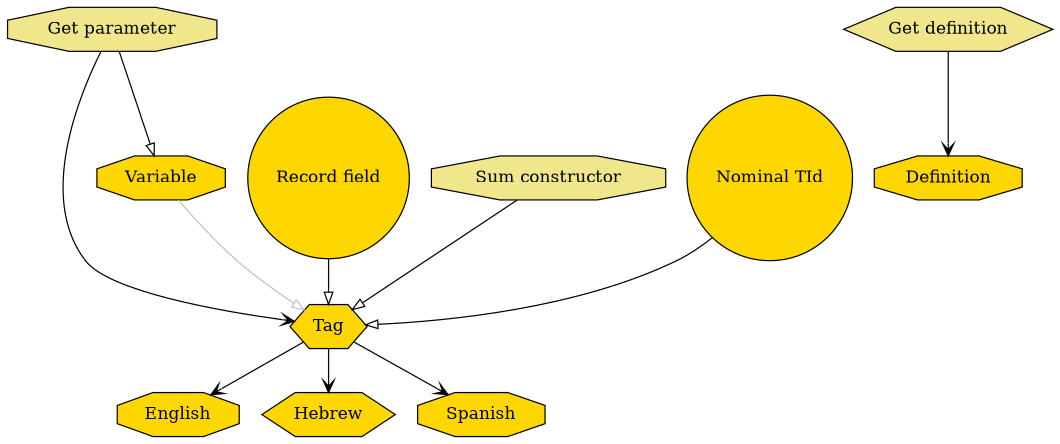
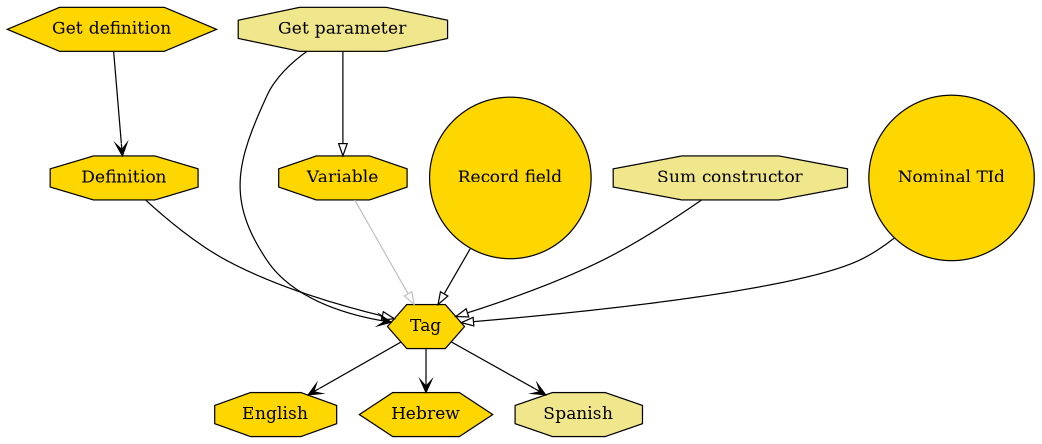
node "Get definition": fillcolor khaki -> gold
edge "Definition" -> "Tag": added
node "Spanish": fillcolor gold -> khaki
